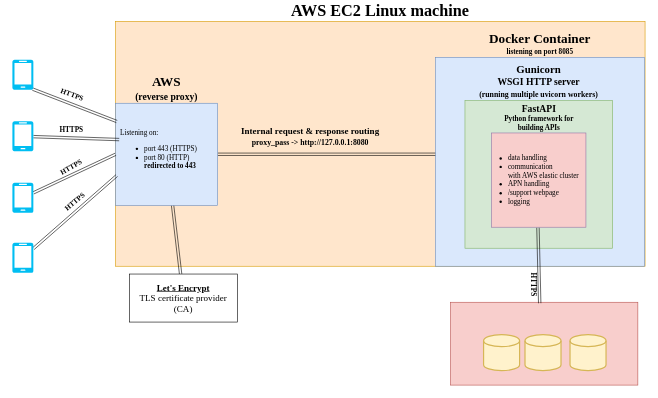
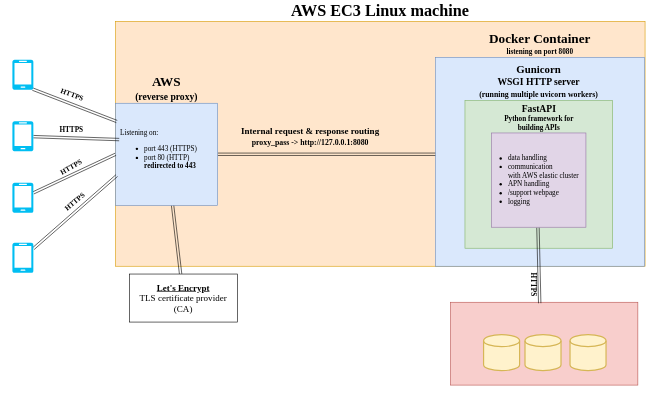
node "AWS EC2 Linux machine": label "AWS EC2 Linux machine" -> "AWS EC3 Linux machine"
node "Docker Container listening on port 8085": label "Docker Container listening on port 8085" -> "Docker Container listening on port 8080"
node "FastAPI Python framework for building APIs": fillcolor #f8cecc -> #e1d5e7
